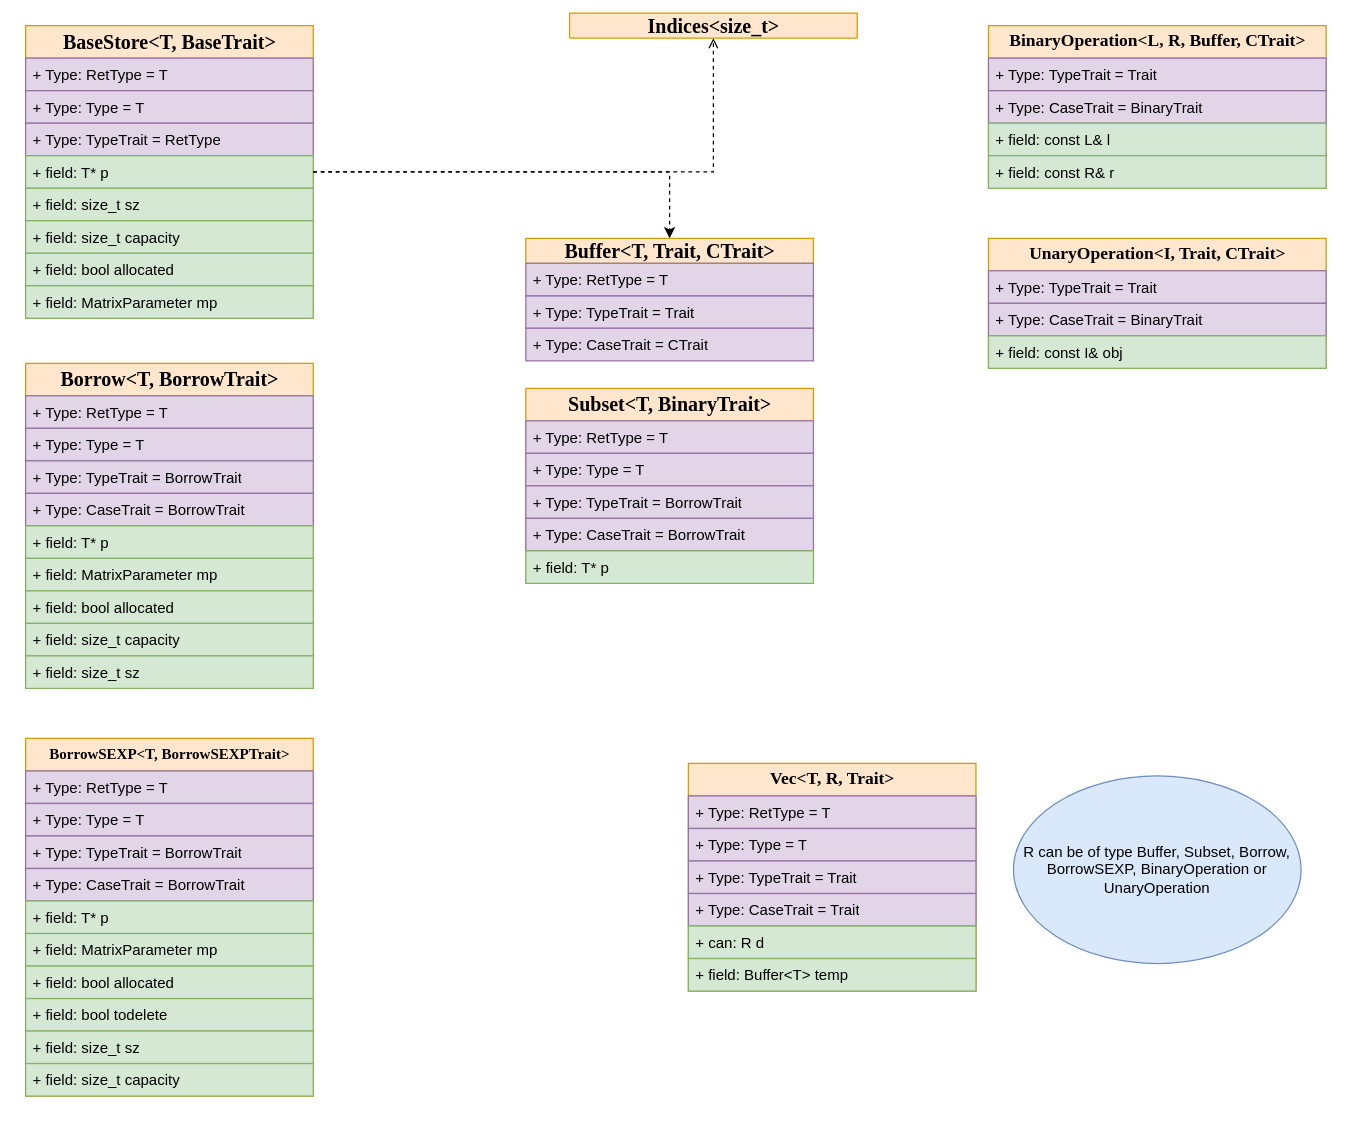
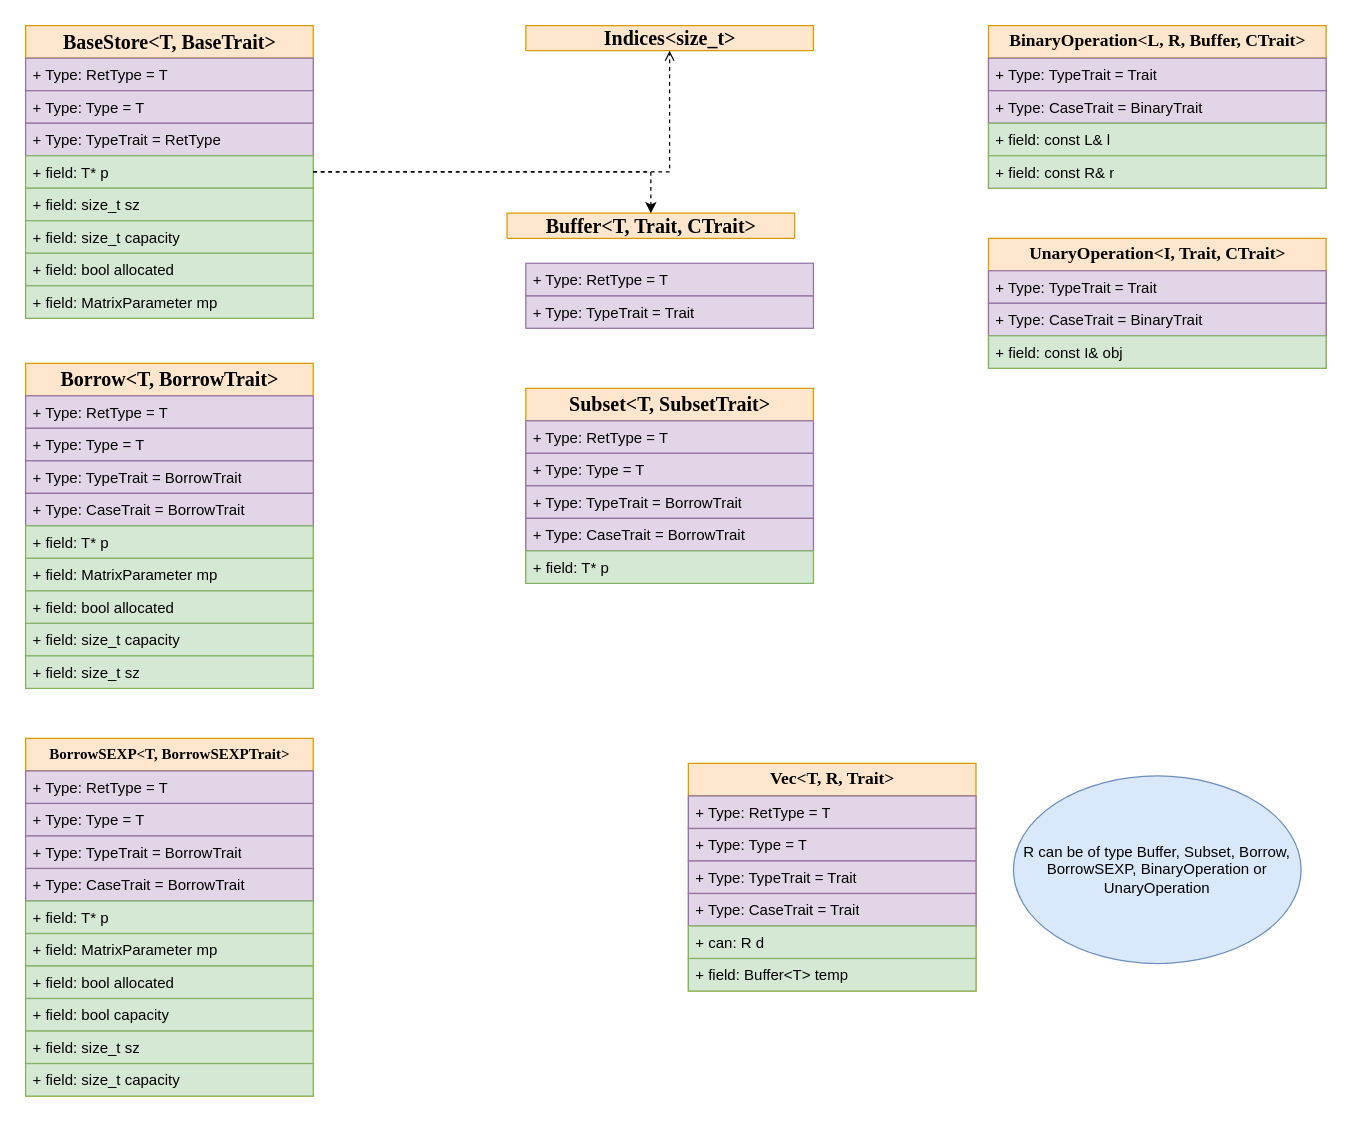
node "Indices<size_t>": moved (713, 26) -> (669, 38)
node "Buffer<T, Trait, CTrait>": moved (669, 251) -> (651, 226)
node "+ Type: CaseTrait = CTrait": removed
node "Subset<T, BinaryTrait>": label "Subset<T, BinaryTrait>" -> "Subset<T, SubsetTrait>"
node "+ field: bool todelete": label "+ field: bool todelete" -> "+ field: bool capacity"
